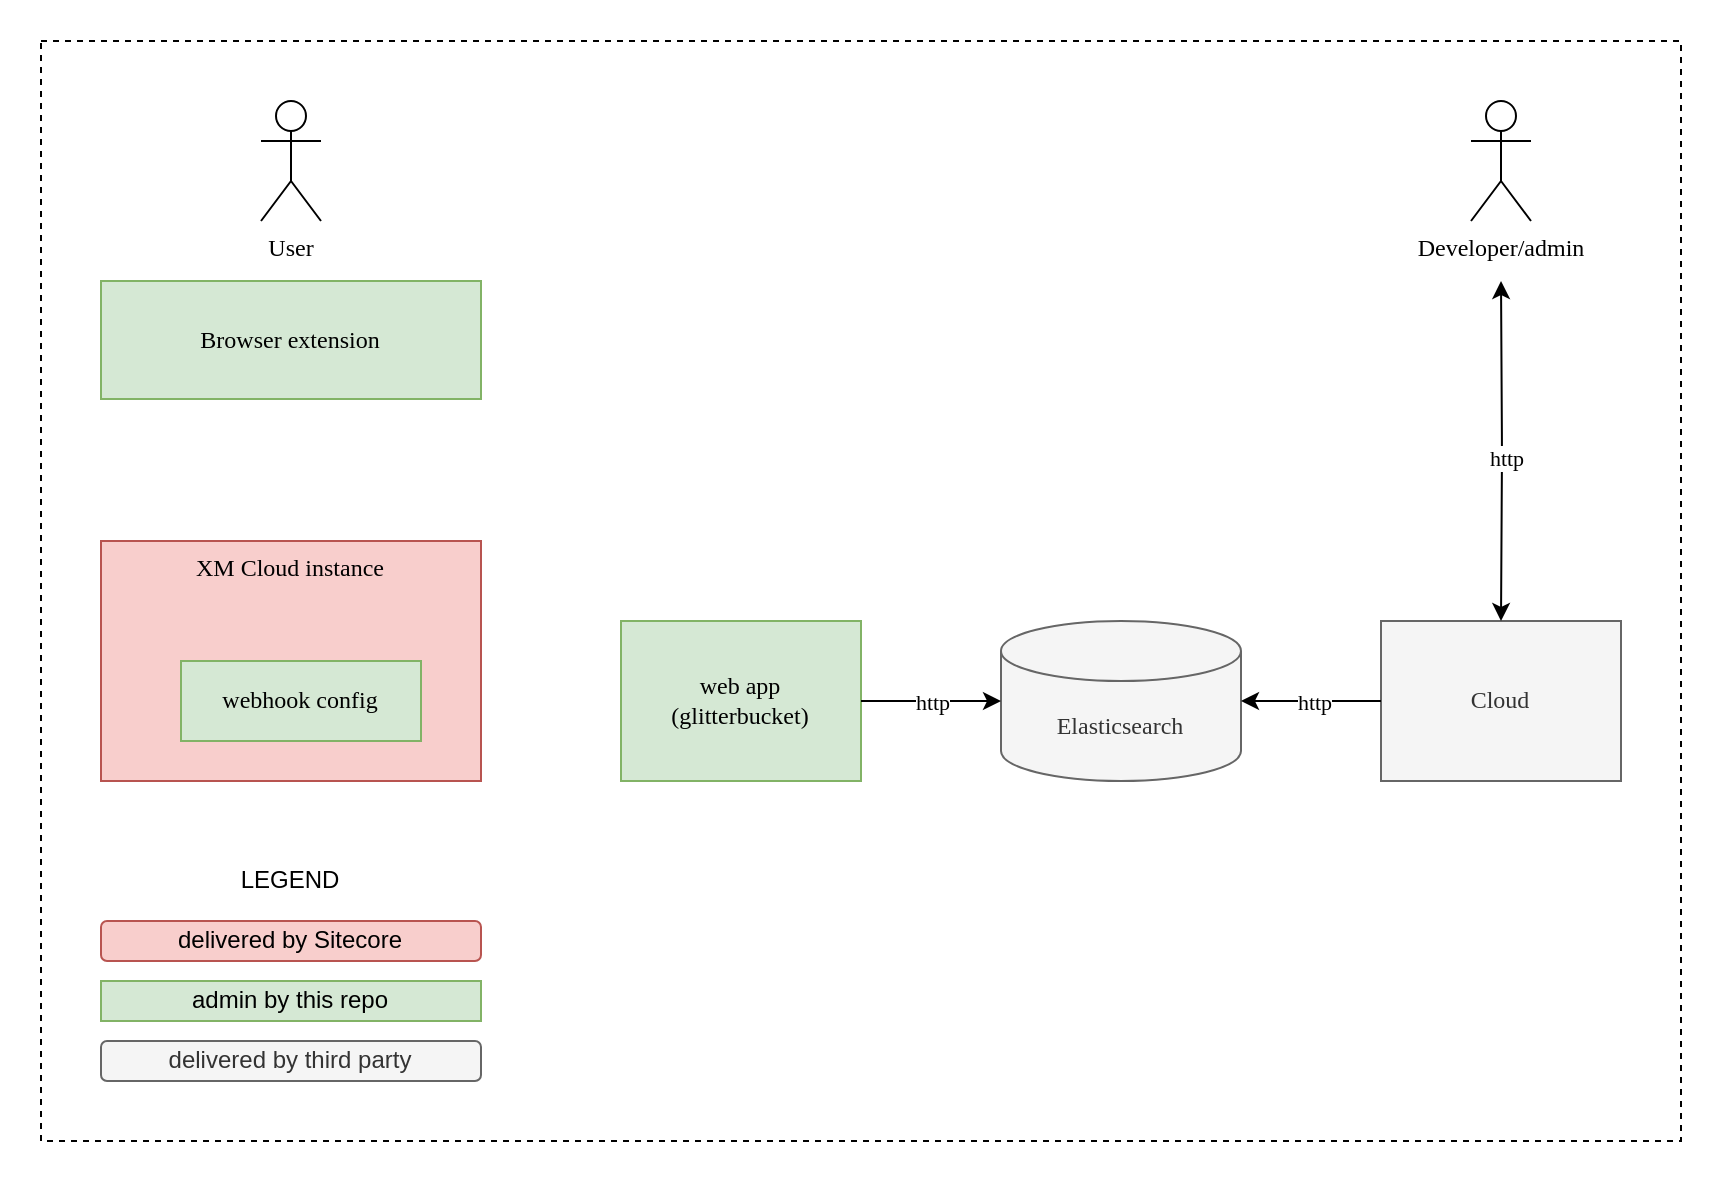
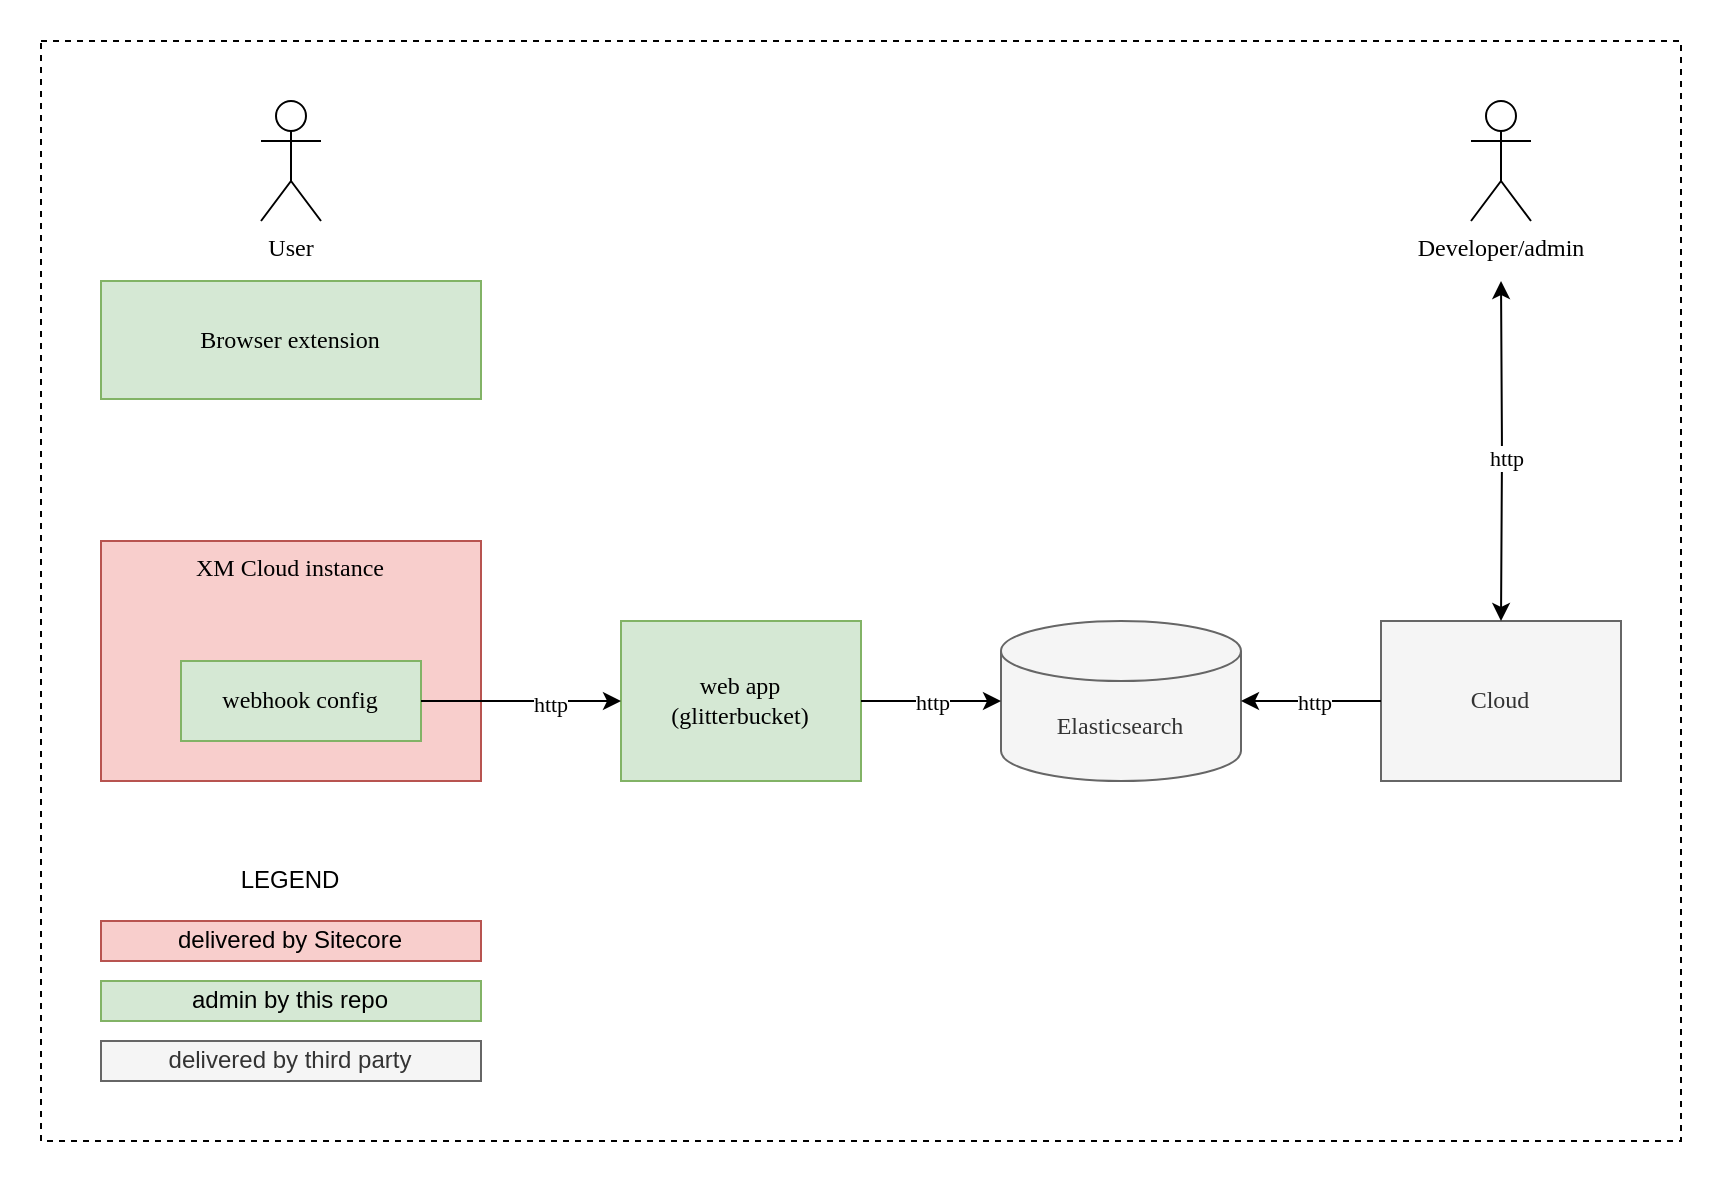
edge "webhook config" -> "web app (glitterbucket)": added, label "http"
node "delivered by Sitecore": shape rounded rectangle -> rectangle
node "delivered by third party": shape rounded rectangle -> rectangle
